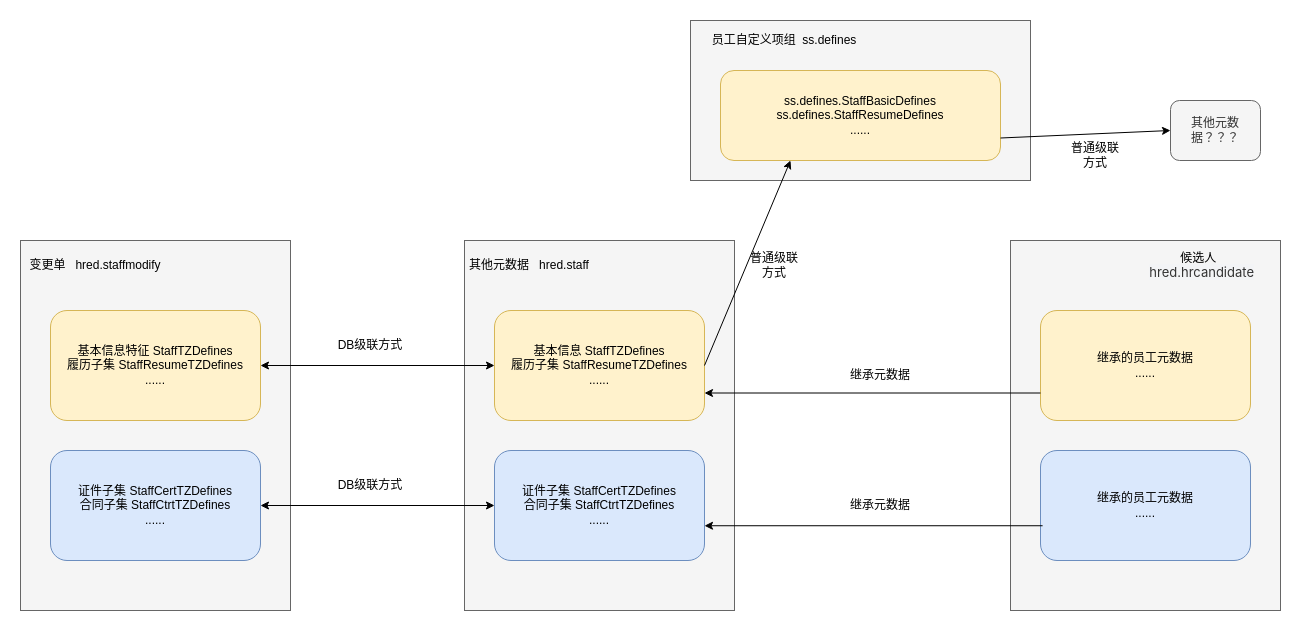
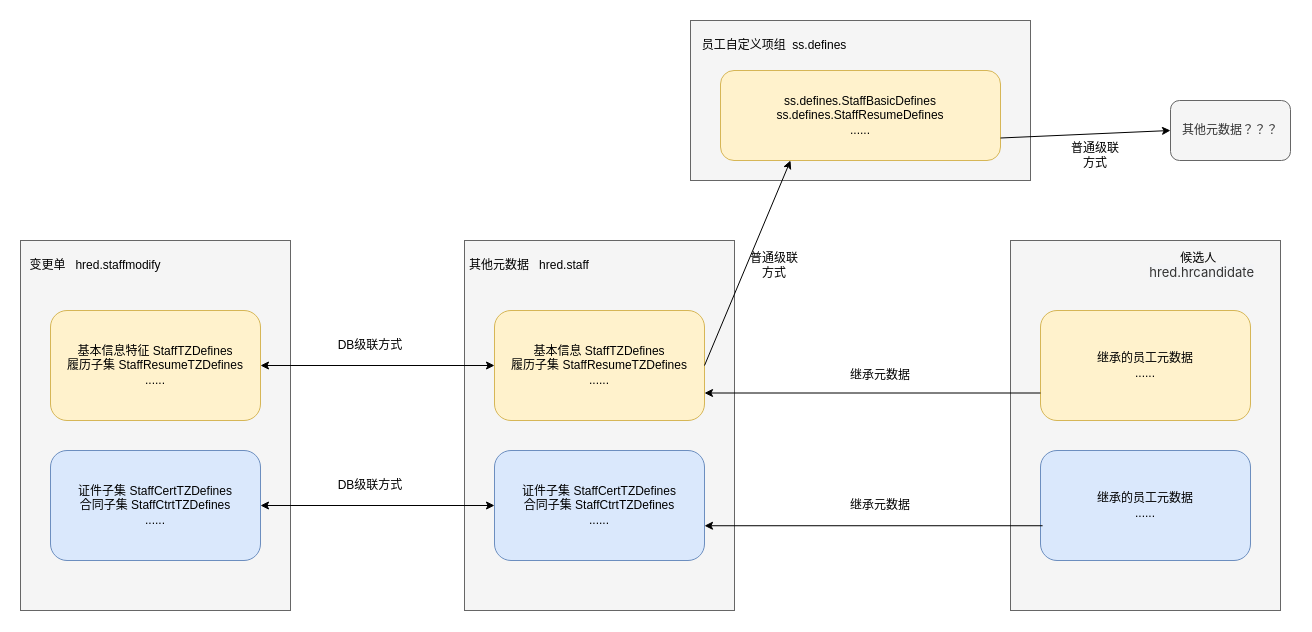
node "员工自定义项组 ss.defines": moved (785, 41) -> (775, 46)
node "其他元数据？？？": size 90x60 -> 120x60
